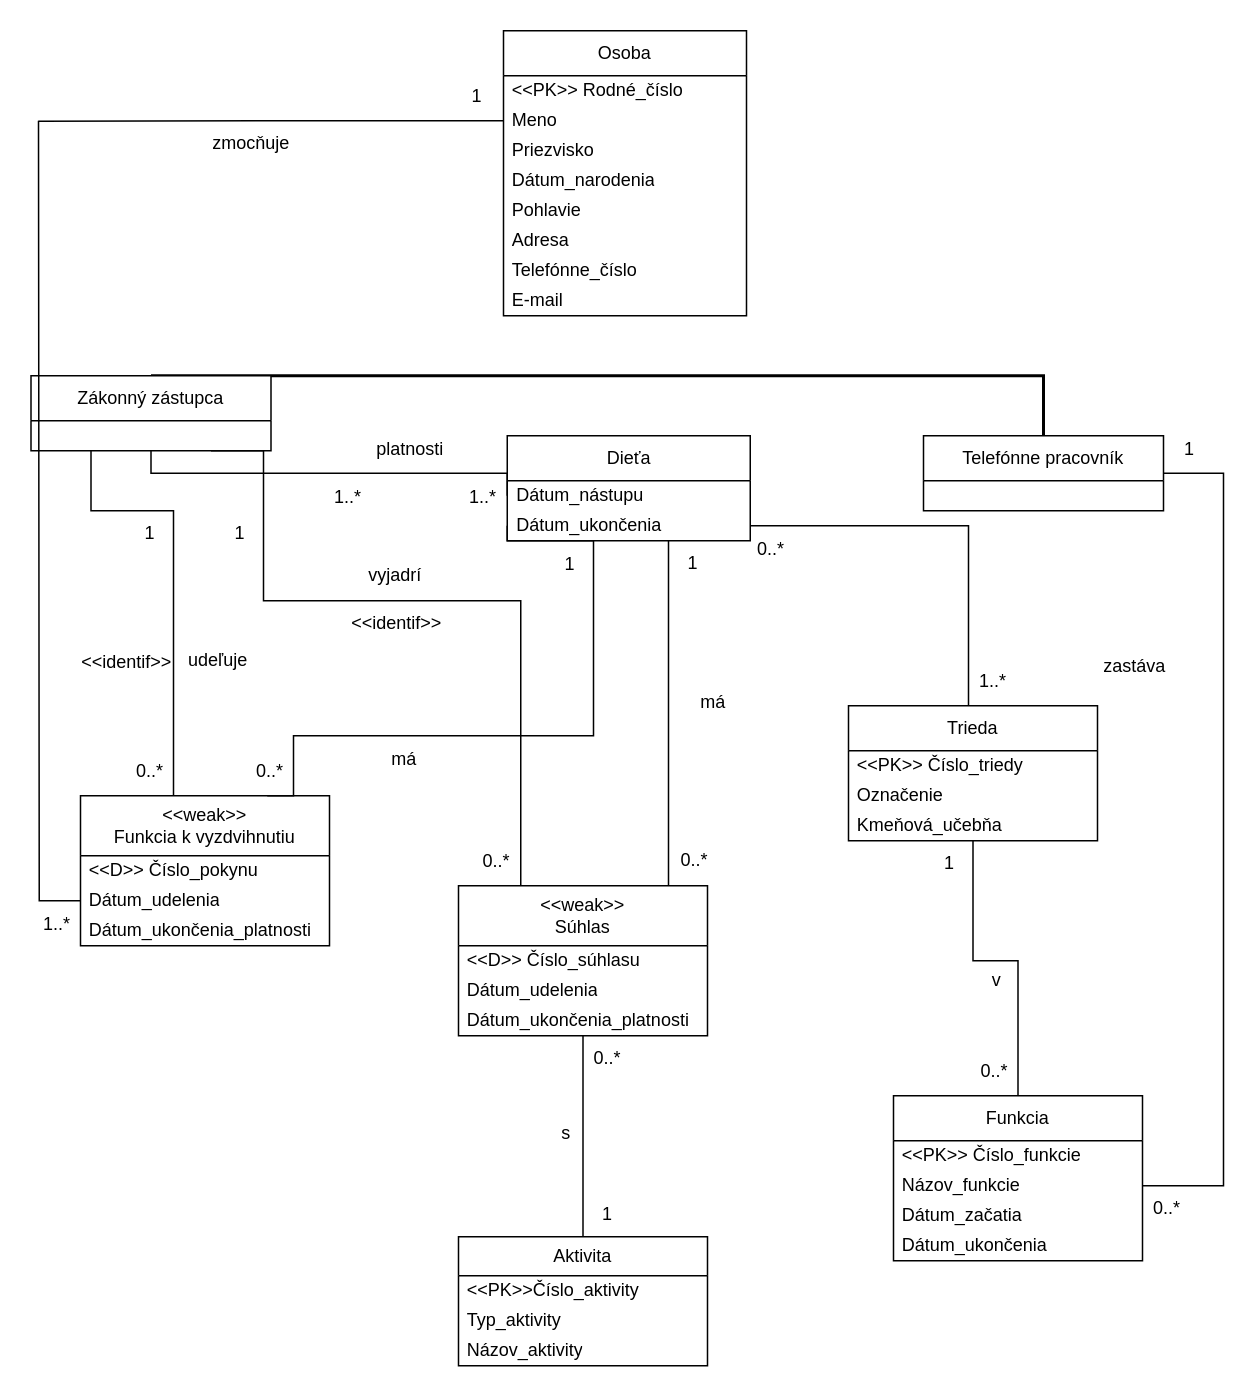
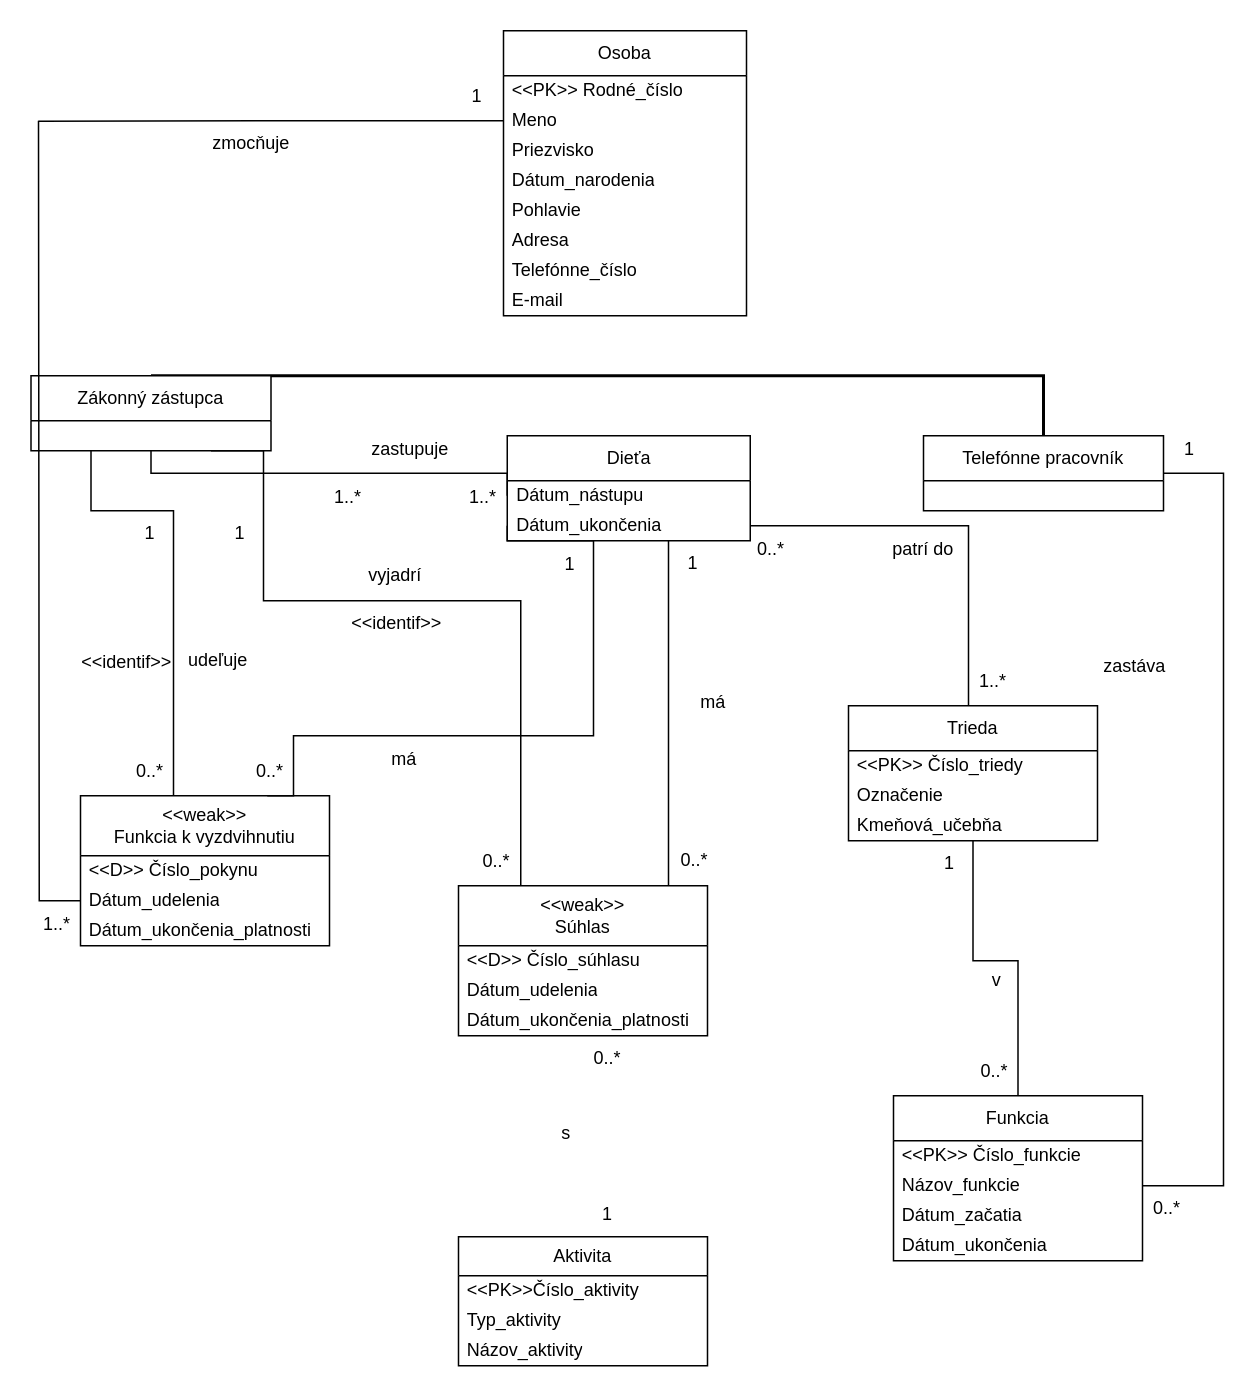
node "platnosti": label "platnosti" -> "zastupuje"
node "patrí do": added
edge "<<weak>> Súhlas" -- "Aktivita": removed
